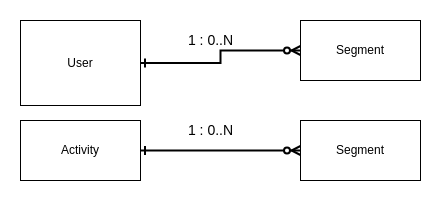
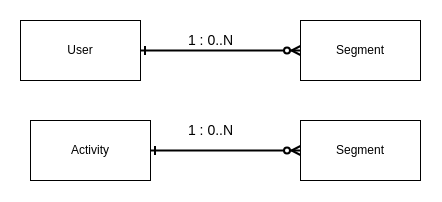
node "User": size 120x85 -> 120x60
node "Activity": moved (81, 151) -> (91, 151)
